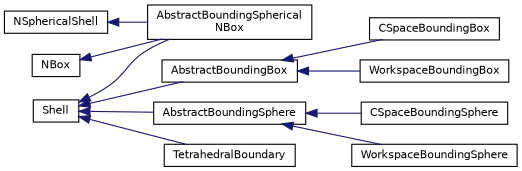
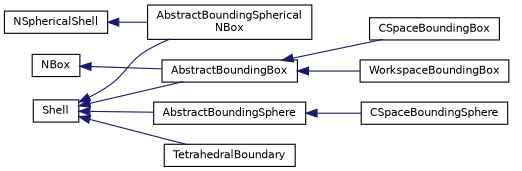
edge "AbstractBoundingSpherical NBox" -> "NBox": now "AbstractBoundingBox" -> "NBox"
node "WorkspaceBoundingSphere": removed
